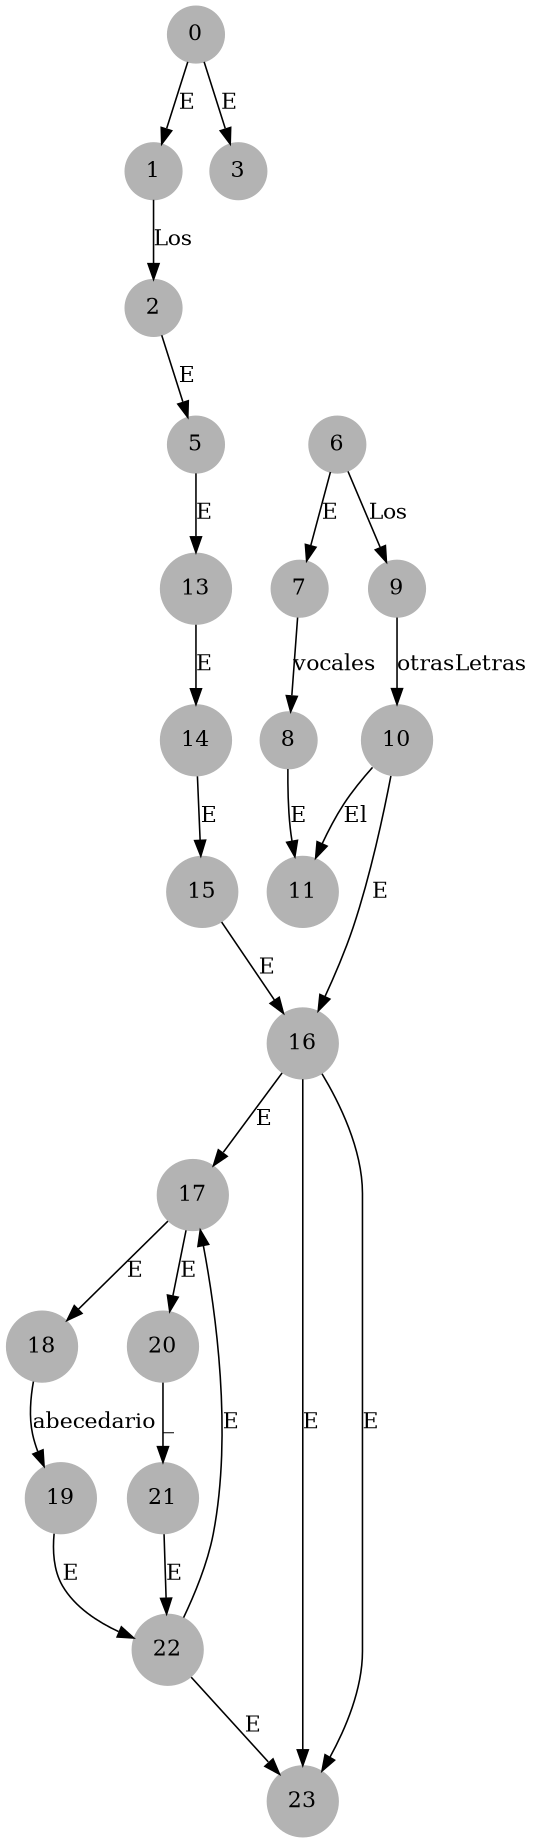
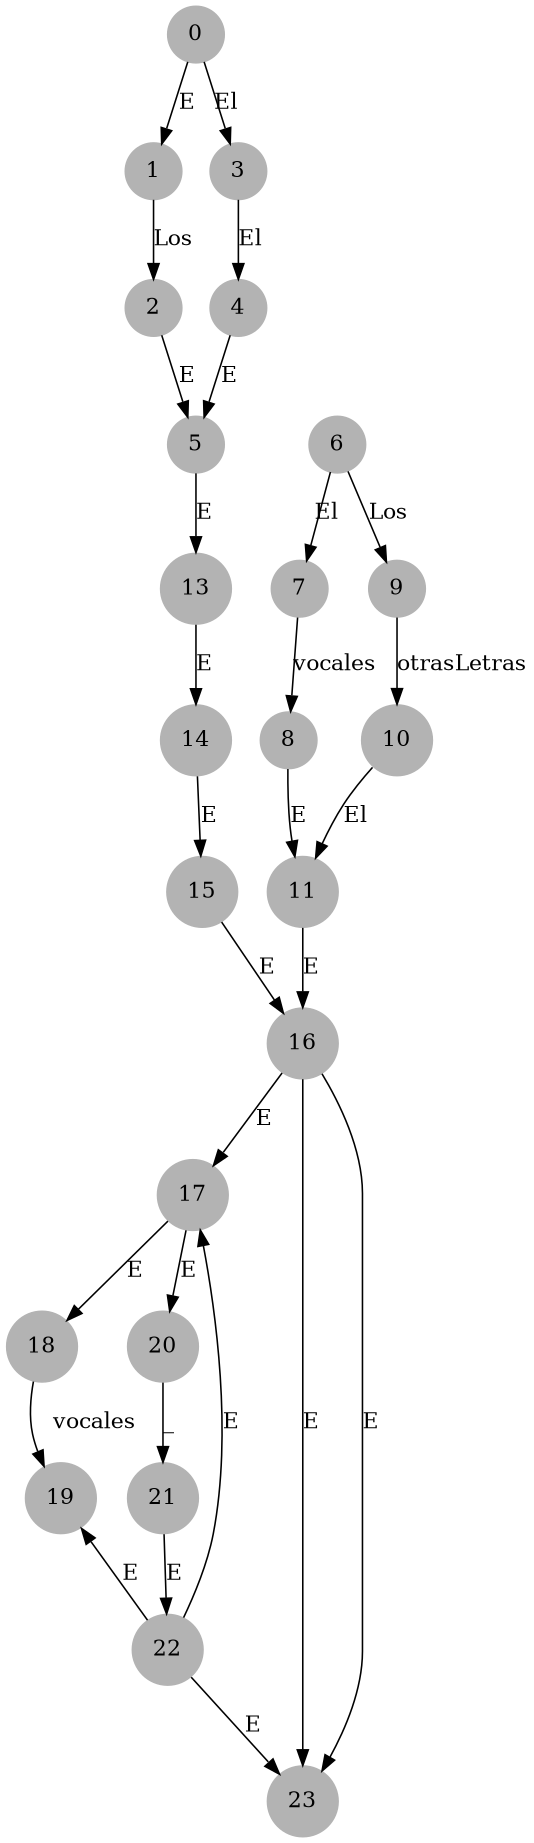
edge "0" -> "3": label "E" -> "El "
node "4": added
edge "6" -> "7": label "E" -> "El "
edge "10" -> "16": now "11" -> "16"
edge "18" -> "19": label "abecedario" -> "vocales"
edge "19" -> "22": reversed
